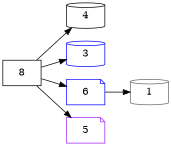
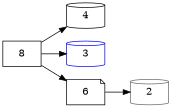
node "6": color blue -> black
node "1": label "1" -> "2"
node "5": removed
